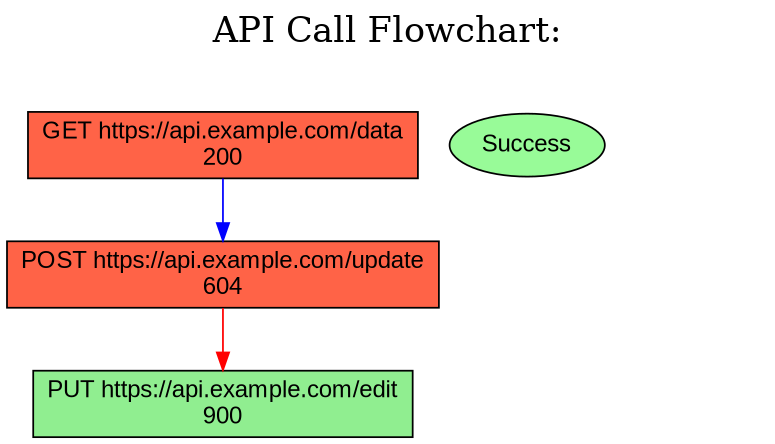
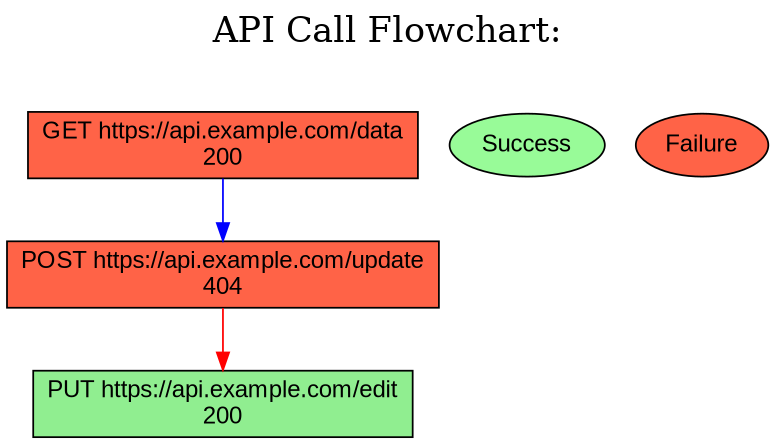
node "Failure": added
node "POST https://api.example.com/update 604": label "POST https://api.example.com/update 604" -> "POST https://api.example.com/update 404"
node "PUT https://api.example.com/edit 900": label "PUT https://api.example.com/edit 900" -> "PUT https://api.example.com/edit 200"
